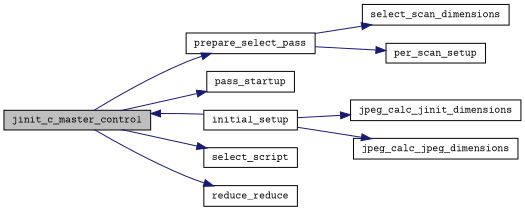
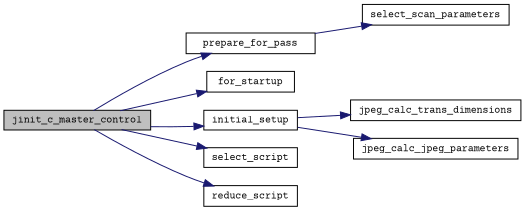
node "select_scan_dimensions": label "select_scan_dimensions" -> "select_scan_parameters"
node "prepare_select_pass": label "prepare_select_pass" -> "prepare_for_pass"
node "per_scan_setup": removed
node "pass_startup": label "pass_startup" -> "for_startup"
node "jpeg_calc_jinit_dimensions": label "jpeg_calc_jinit_dimensions" -> "jpeg_calc_trans_dimensions"
edge "initial_setup" -> "jinit_c_master_control": reversed
node "jpeg_calc_jpeg_dimensions": label "jpeg_calc_jpeg_dimensions" -> "jpeg_calc_jpeg_parameters"
node "reduce_reduce": label "reduce_reduce" -> "reduce_script"
